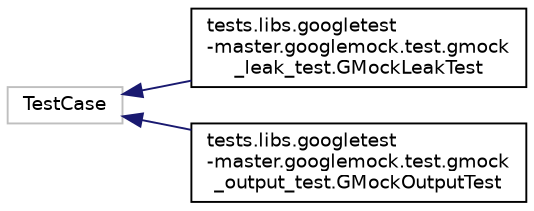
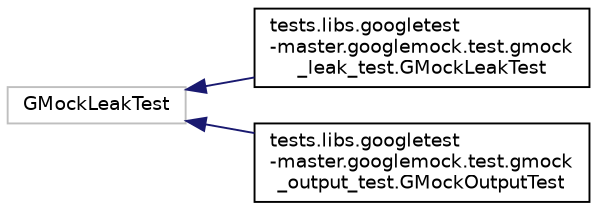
node "TestCase": label "TestCase" -> "GMockLeakTest"
